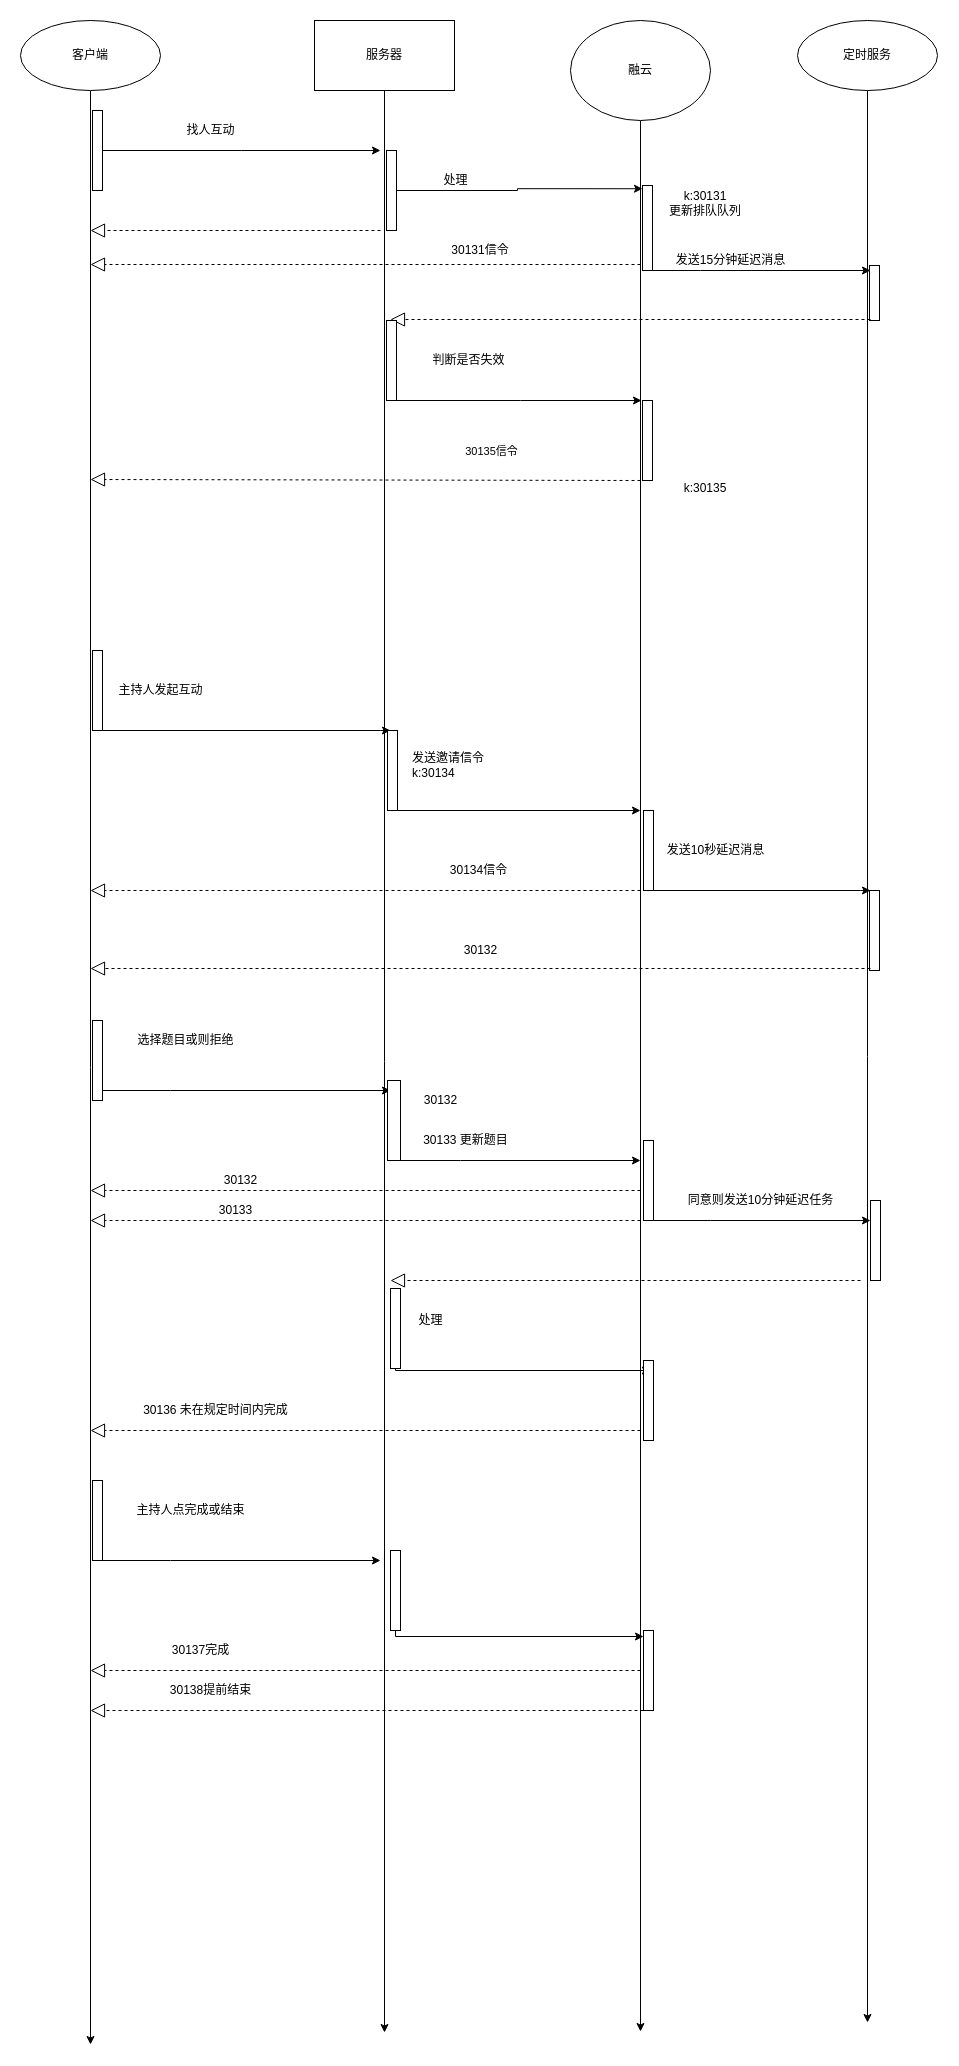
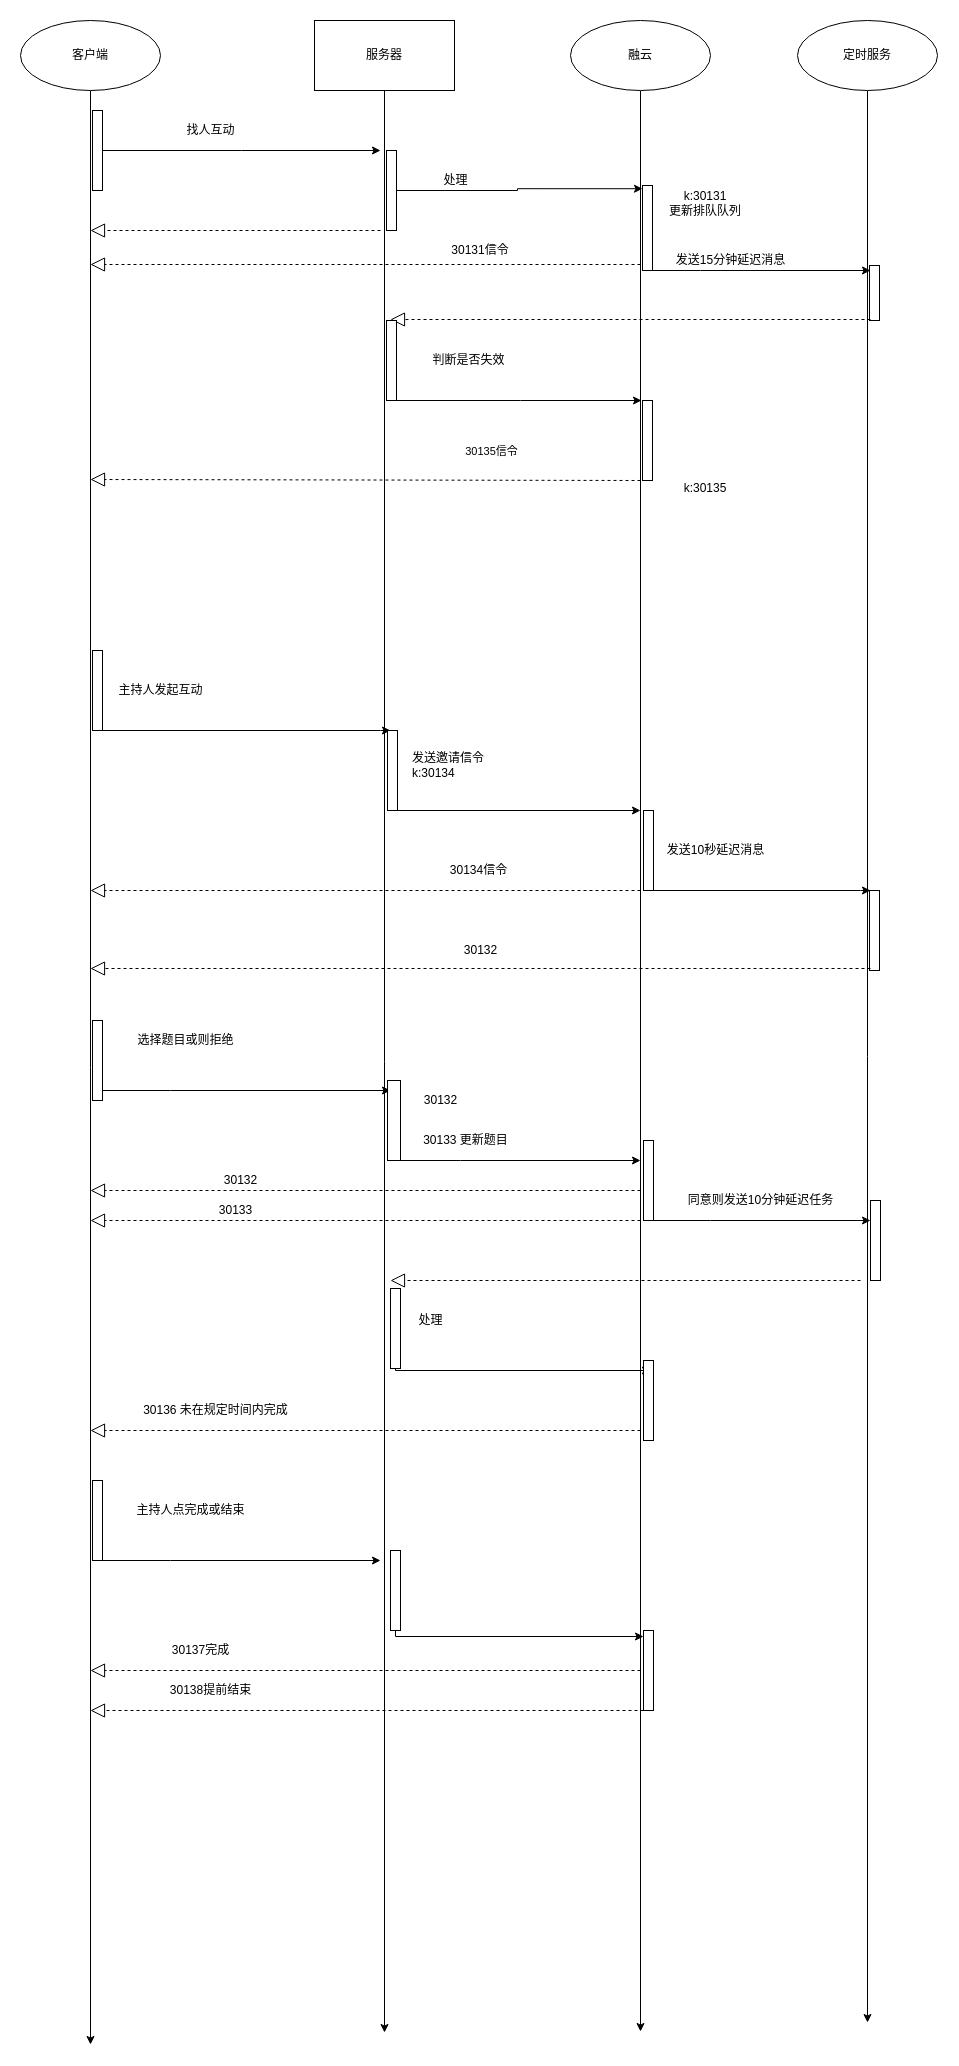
node "融云": size 140x100 -> 140x70
